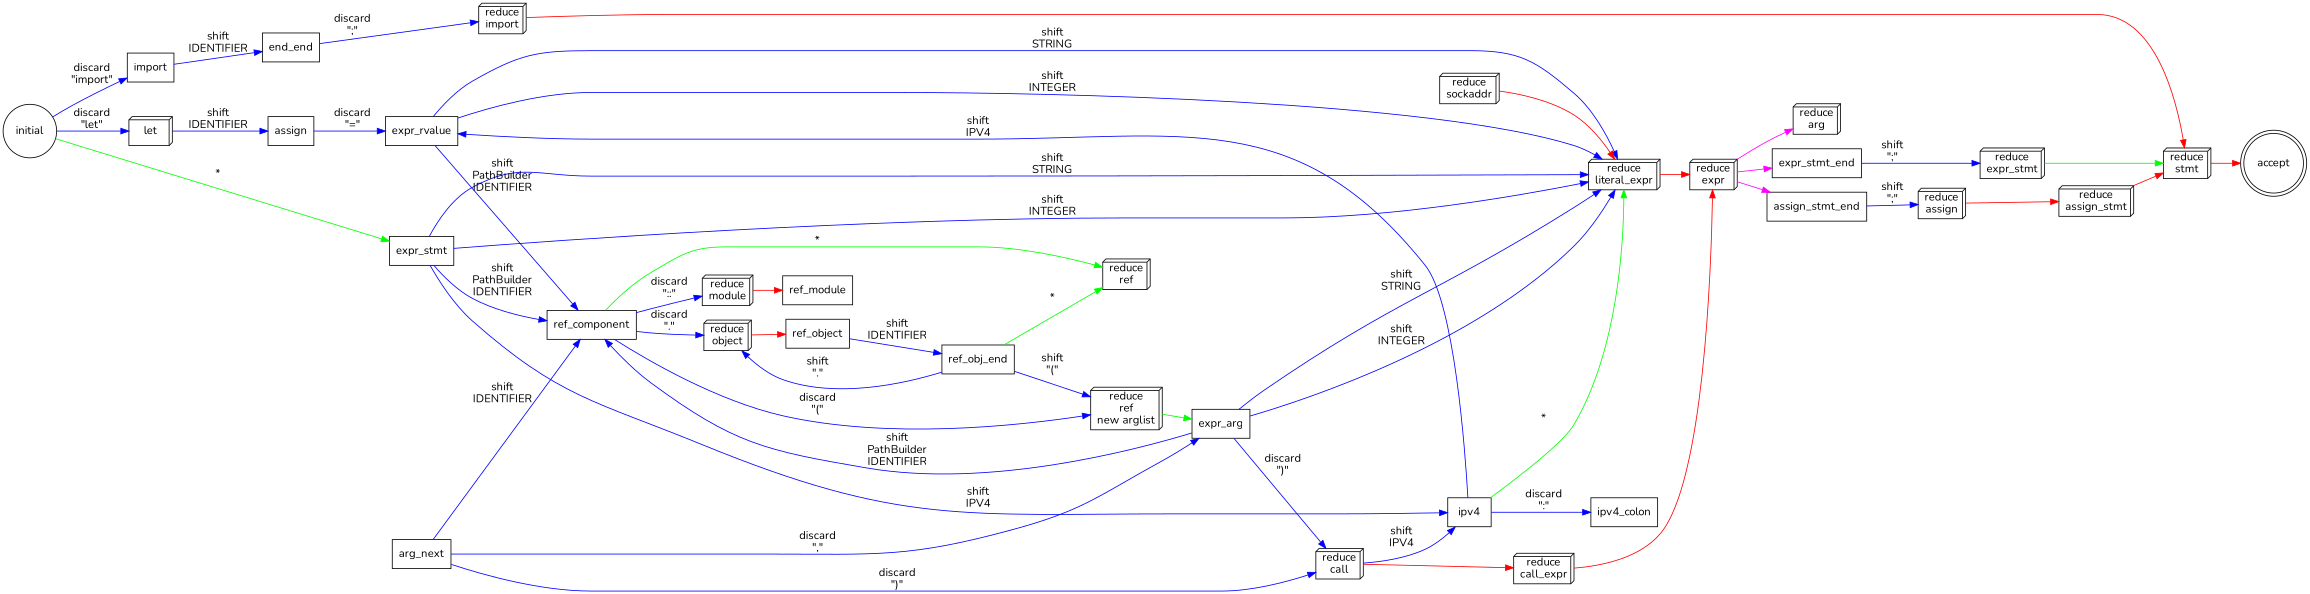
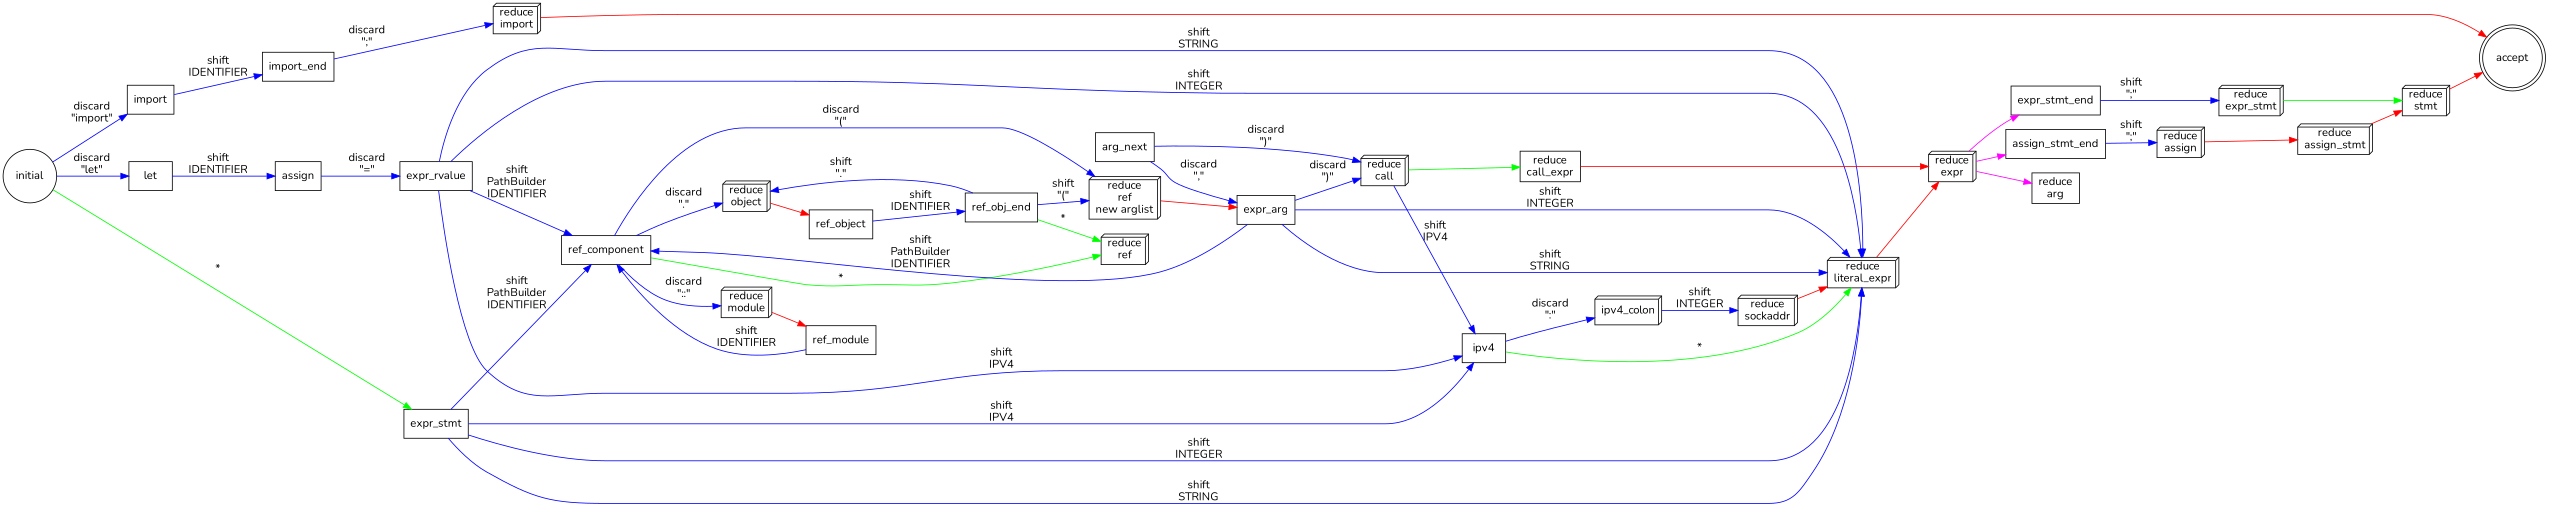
edge "reduce import" -> "reduce stmt": now "reduce import" -> "accept"
node "end_end": label "end_end" -> "import_end"
node "reduce arg": shape box3d -> box
node "let": shape box3d -> box
edge "ipv4" -> "expr_rvalue": reversed
edge "ipv4_colon" -> "reduce sockaddr": added, label "shift INTEGER"
edge "reduce ref new arglist" -> "expr_arg": color green -> red
edge "arg_next" -> "ref_component": now "ref_module" -> "ref_component"
node "ipv4_colon": shape box -> box3d
edge "reduce call" -> "reduce call_expr": color red -> green
node "reduce call_expr": shape box3d -> box
